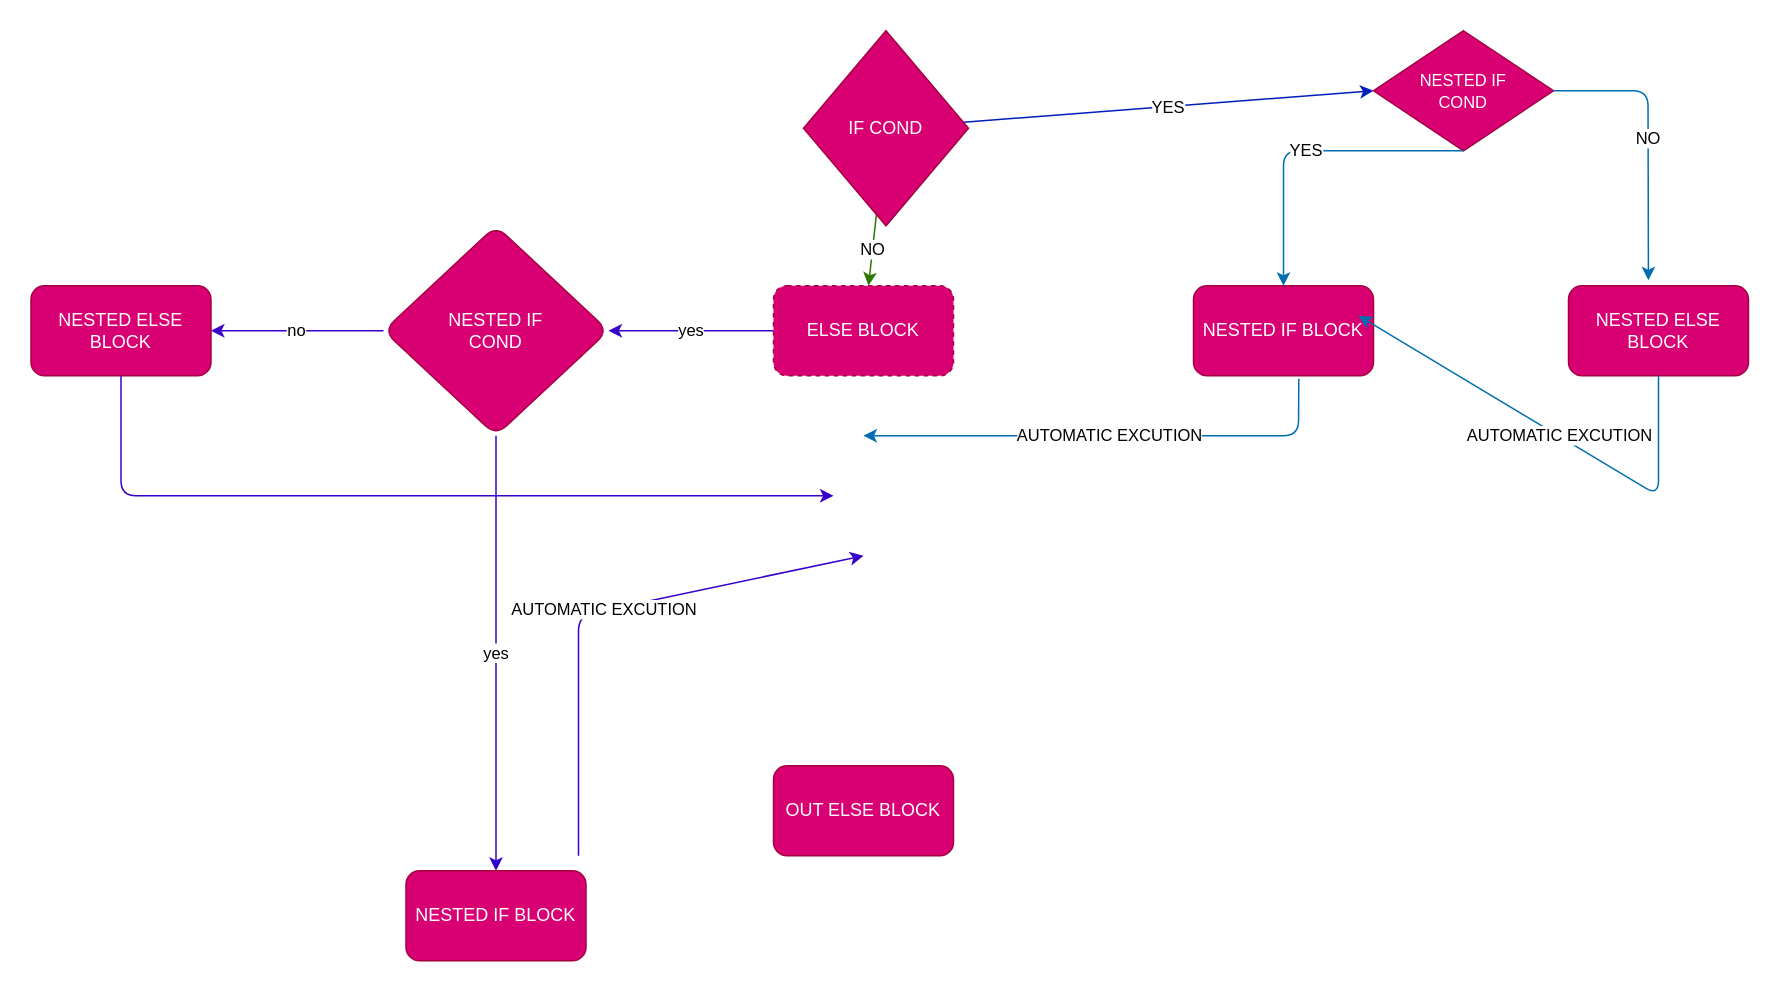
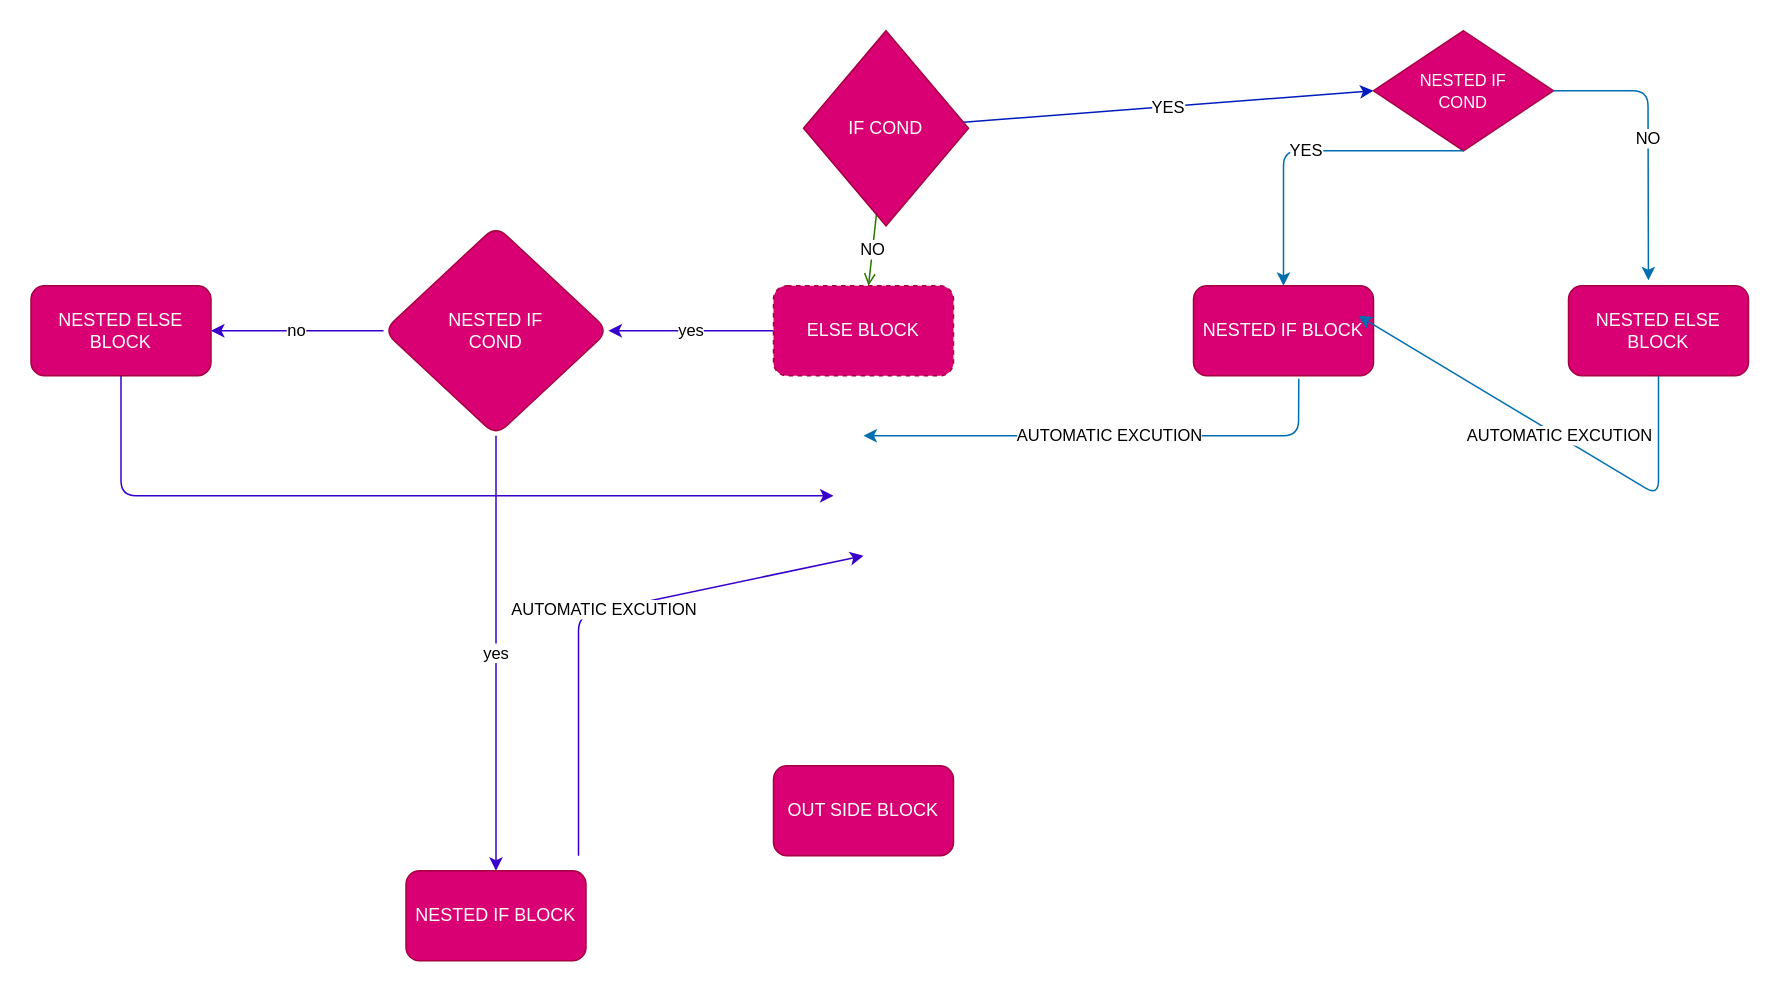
edge "IF COND" -> "ELSE BLOCK": arrowhead classic -> open
node "OUT ELSE BLOCK": label "OUT ELSE BLOCK" -> "OUT SIDE BLOCK"
